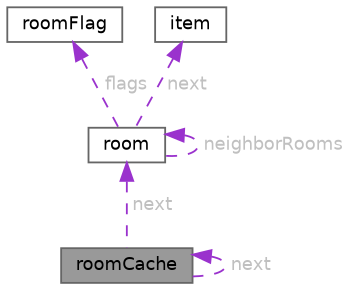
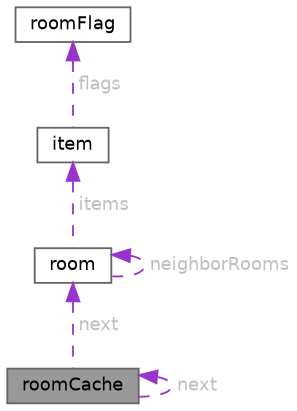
edge "room" -> "item": label " next" -> " items"
edge "room" -> "roomFlag": now "item" -> "roomFlag"
